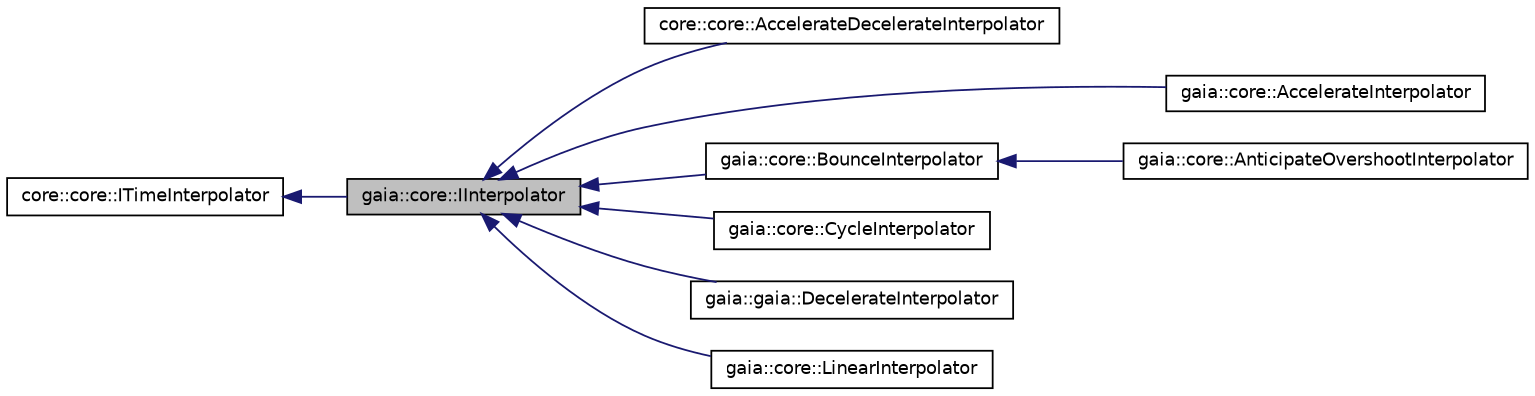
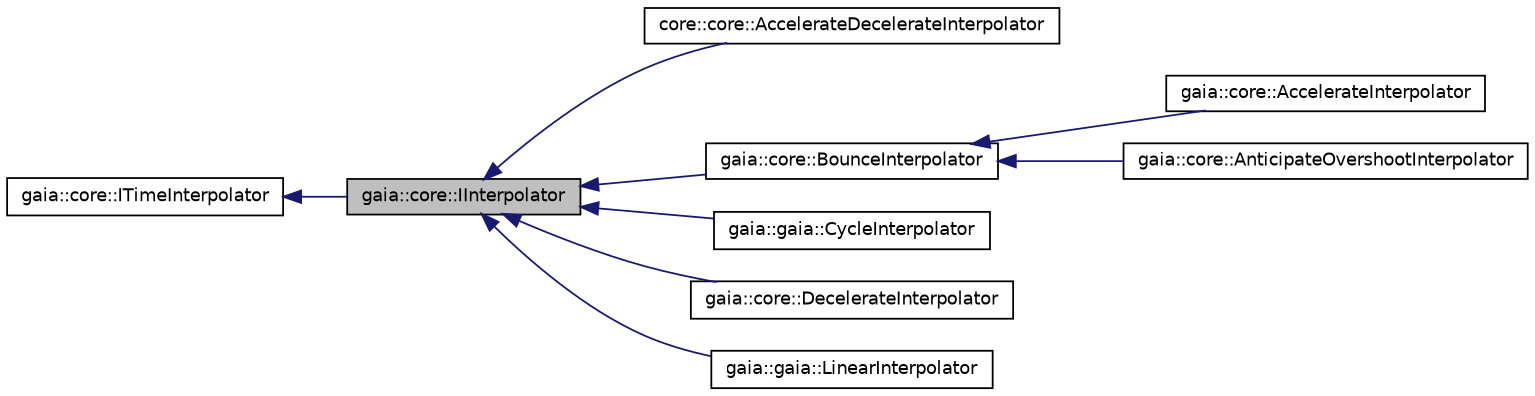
edge "gaia::core::AccelerateInterpolator" -> "gaia::core::IInterpolator": now "gaia::core::AccelerateInterpolator" -> "gaia::core::BounceInterpolator"
node "core::core::ITimeInterpolator": label "core::core::ITimeInterpolator" -> "gaia::core::ITimeInterpolator"
node "gaia::core::CycleInterpolator": label "gaia::core::CycleInterpolator" -> "gaia::gaia::CycleInterpolator"
node "gaia::gaia::DecelerateInterpolator": label "gaia::gaia::DecelerateInterpolator" -> "gaia::core::DecelerateInterpolator"
node "gaia::core::LinearInterpolator": label "gaia::core::LinearInterpolator" -> "gaia::gaia::LinearInterpolator"
